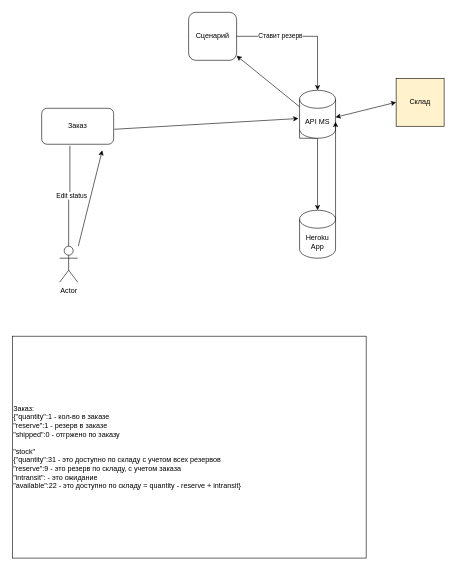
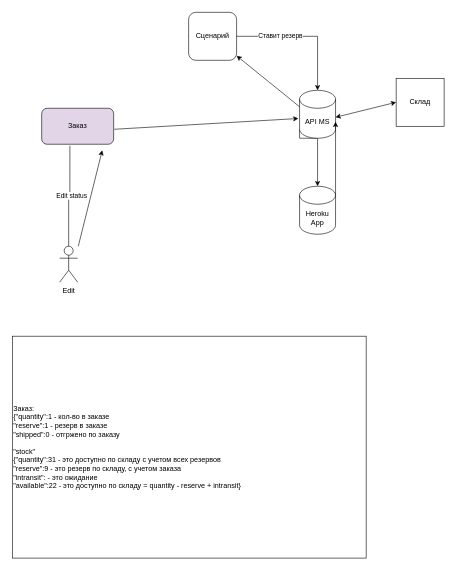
node "Склад": fillcolor #fff2cc -> #ffffff
node "Заказ": fillcolor #ffffff -> #e1d5e7
node "Heroku App": moved (318, 234) -> (318, 210)
node "Actor": label "Actor" -> "Edit"
